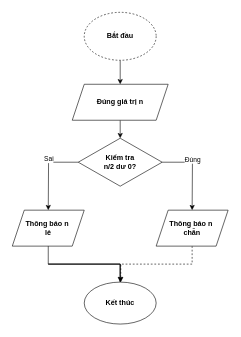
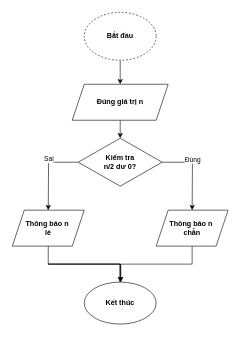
edge "Thông báo n chẵn" -> "Kết thúc": style dashed -> solid
